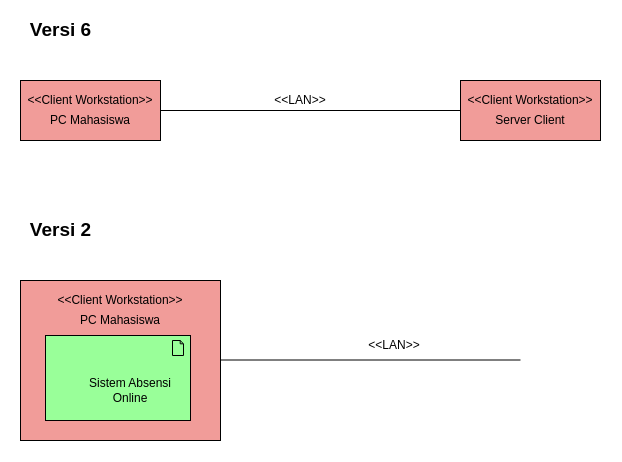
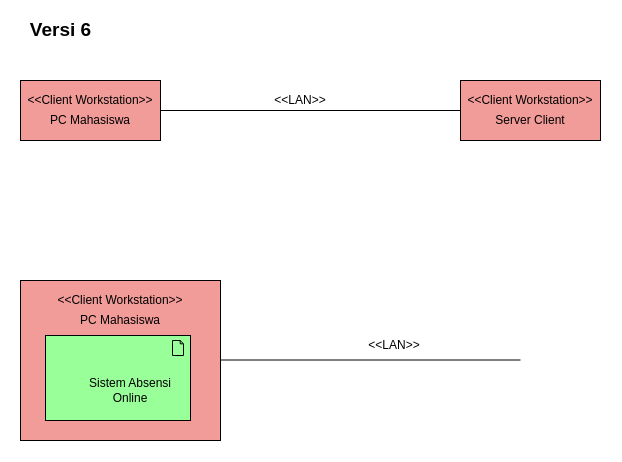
node "Versi 2": removed
